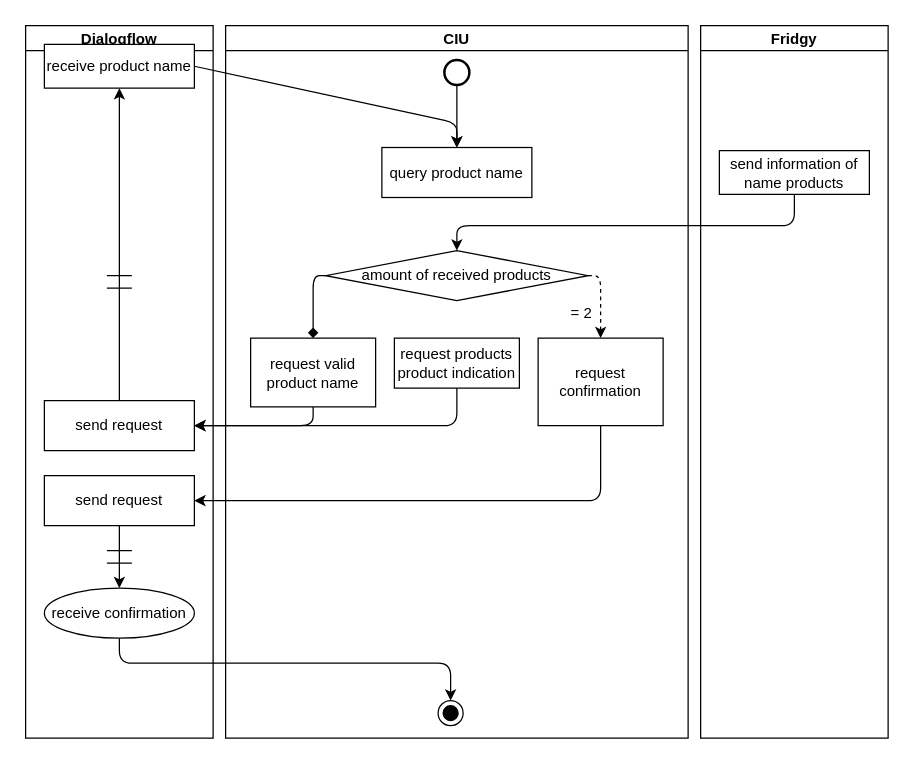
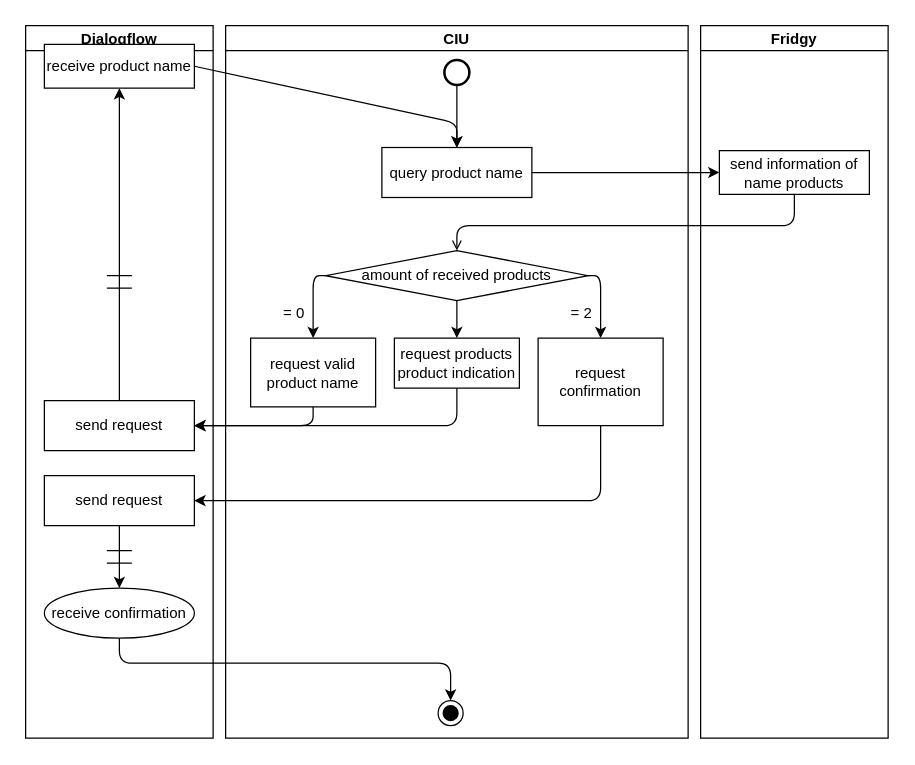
edge "query product name" -> "send information of name products": added
edge "send information of name products" -> "amount of received products": arrowhead classic -> open
edge "amount of received products" -> "request confirmation": style dashed -> solid
node "= 0": added
edge "amount of received products" -> "request products product indication": added
edge "amount of received products" -> "request valid product name": arrowhead diamond -> classic
